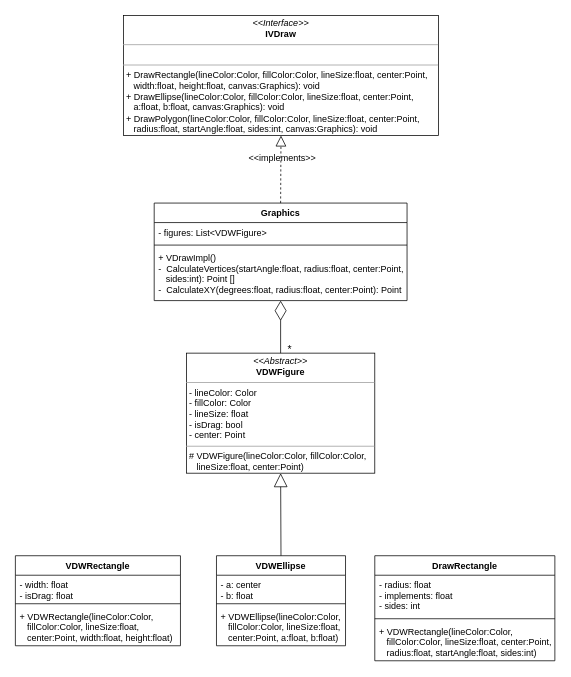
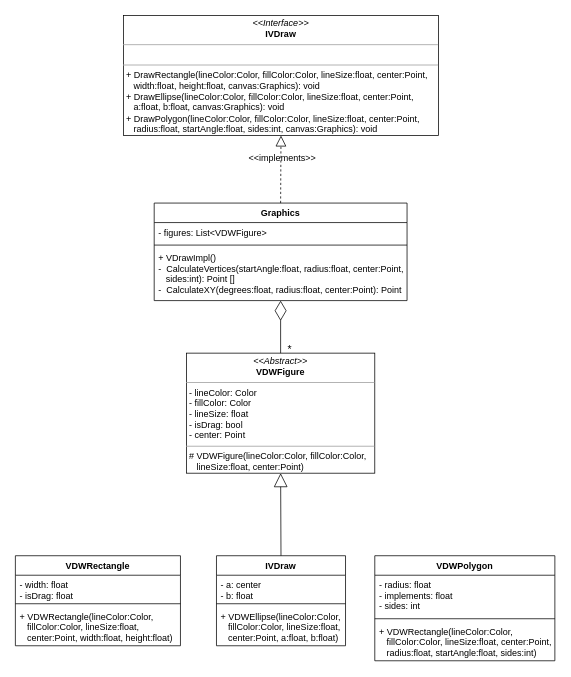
node "VDWEllipse": label "VDWEllipse" -> "IVDraw"
node "DrawRectangle": label "DrawRectangle" -> "VDWPolygon"
